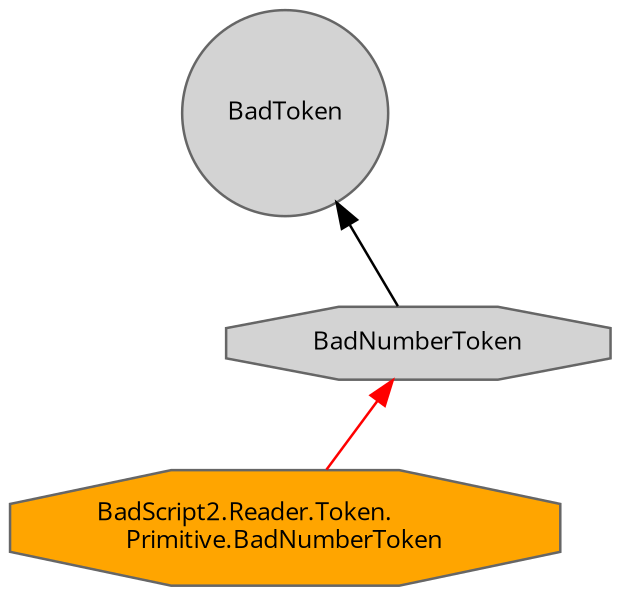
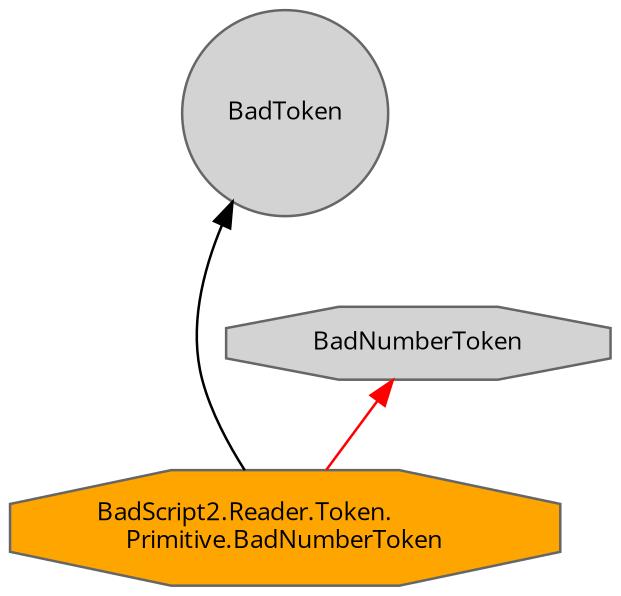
edge "BadNumberToken" -> "BadToken": now "BadScript2.Reader.Token. Primitive.BadNumberToken" -> "BadToken"
